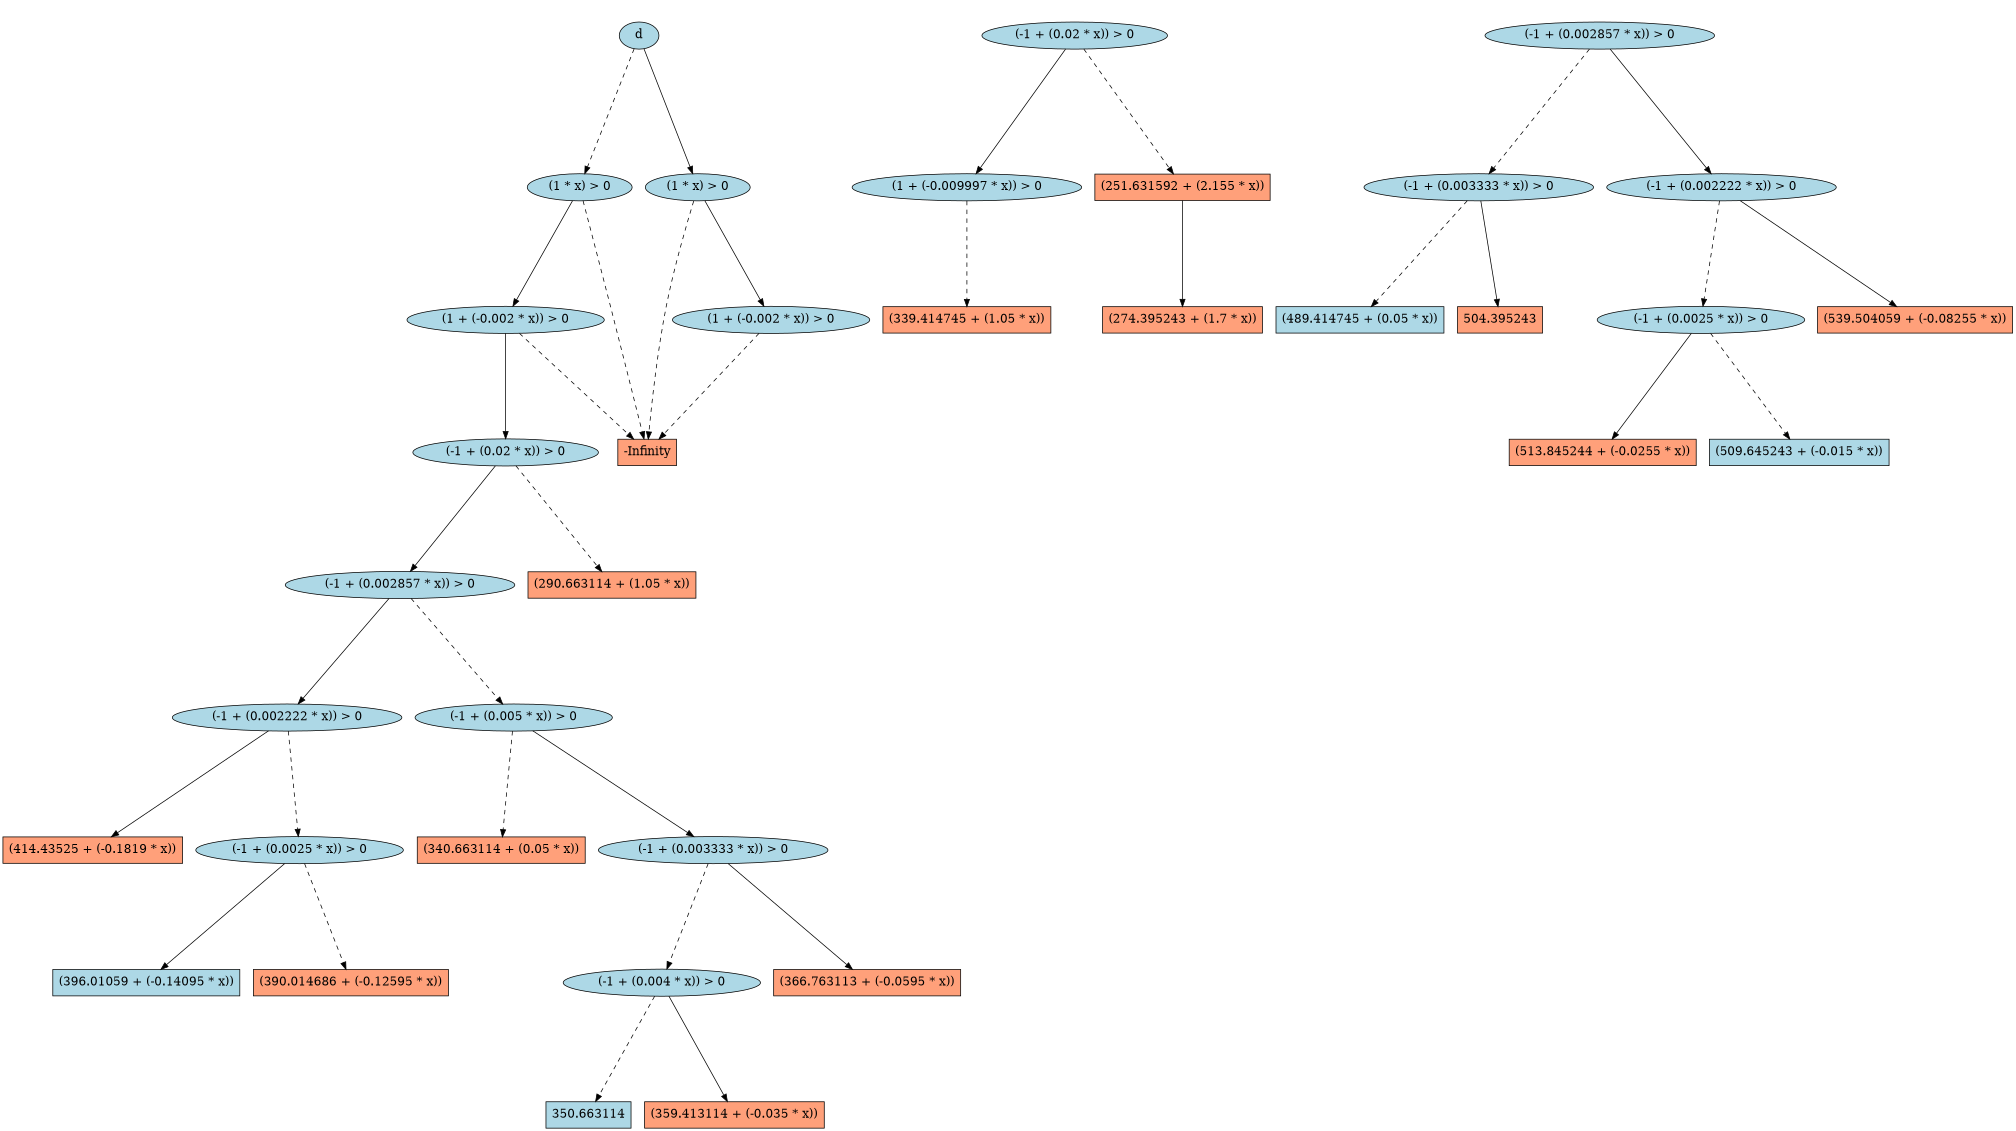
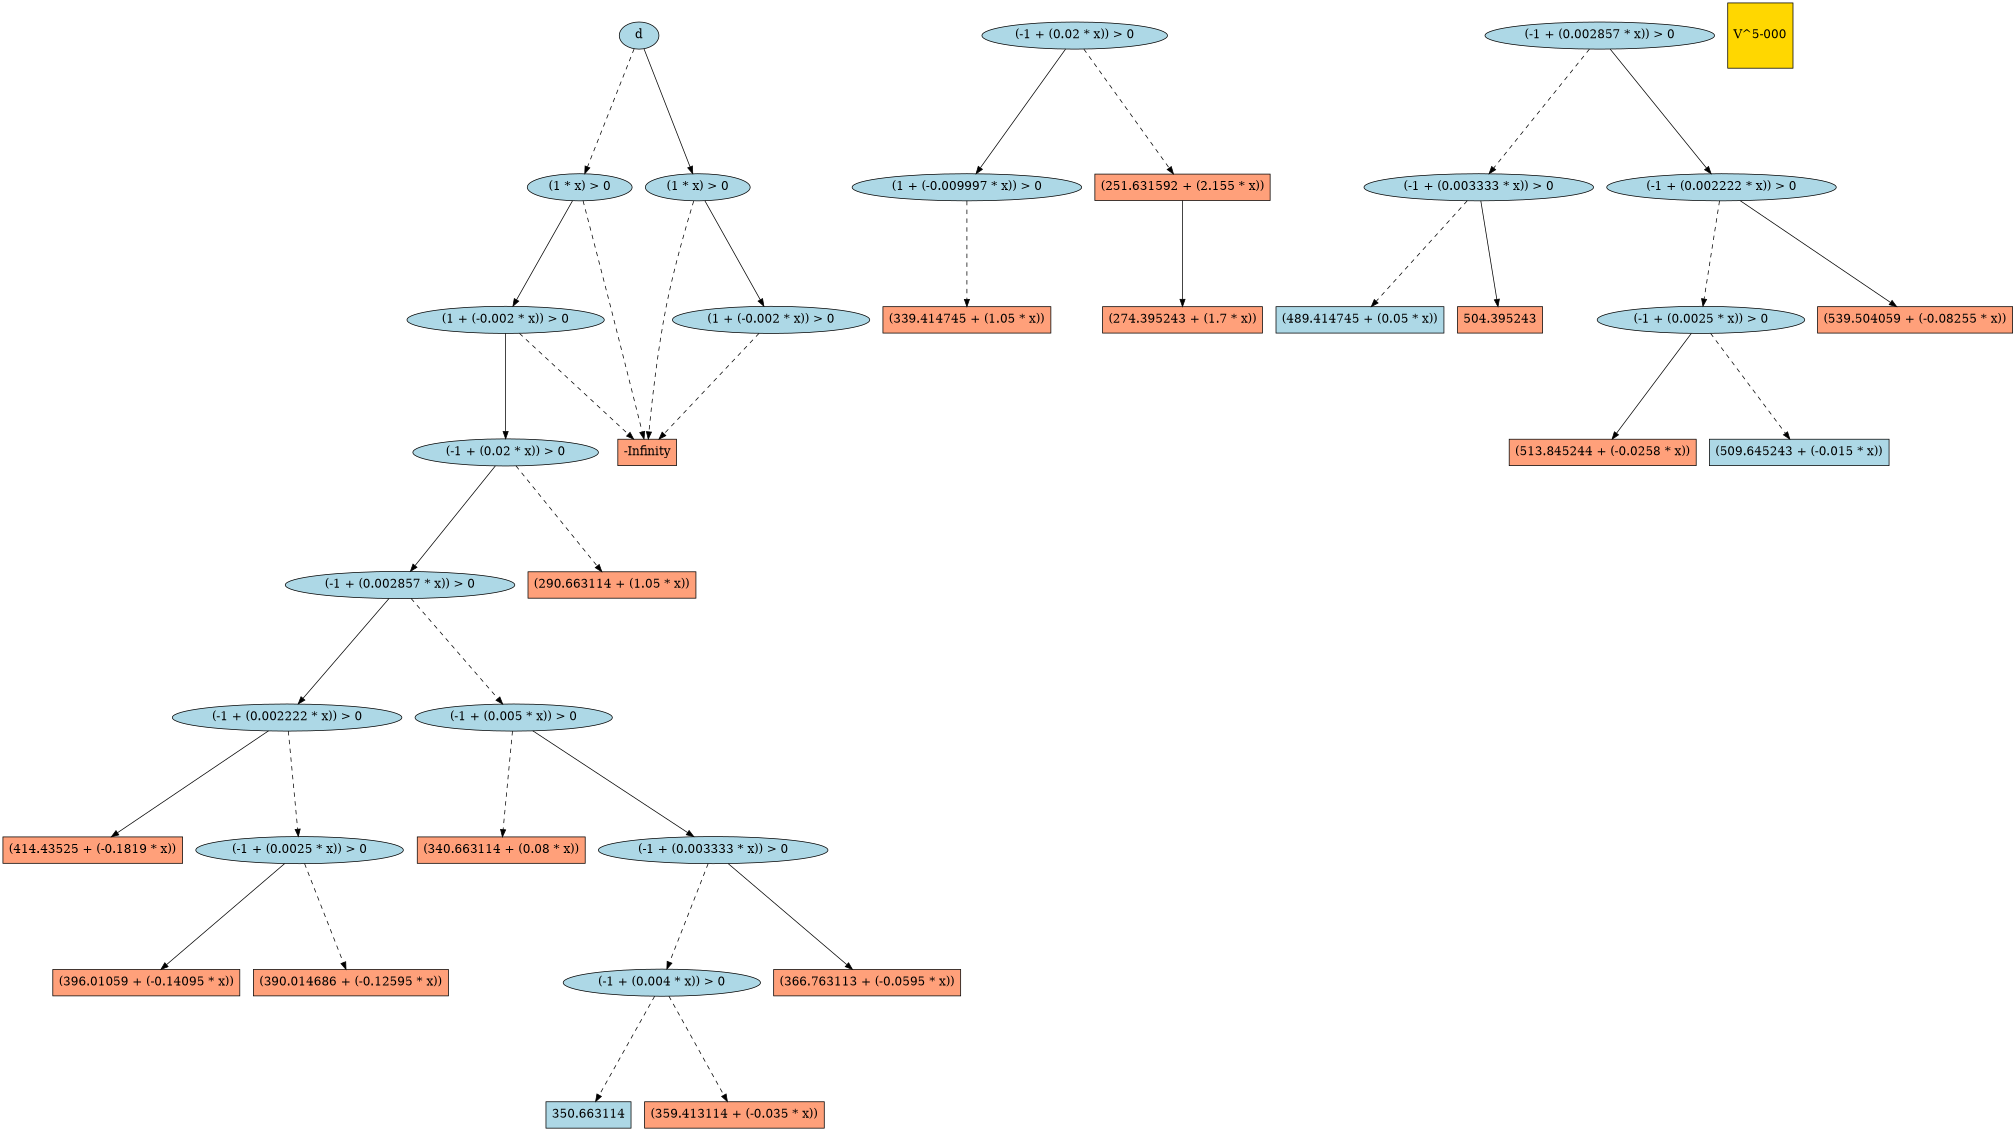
node "V^5-000": added
node "(513.845244 + (-0.0255 * x))": label "(513.845244 + (-0.0255 * x))" -> "(513.845244 + (-0.0258 * x))"
node "(340.663114 + (0.05 * x))": label "(340.663114 + (0.05 * x))" -> "(340.663114 + (0.08 * x))"
node "(396.01059 + (-0.14095 * x))": fillcolor lightblue -> lightsalmon
edge "(-1 + (0.004 * x)) > 0" -> "(359.413114 + (-0.035 * x))": style solid -> dashed
